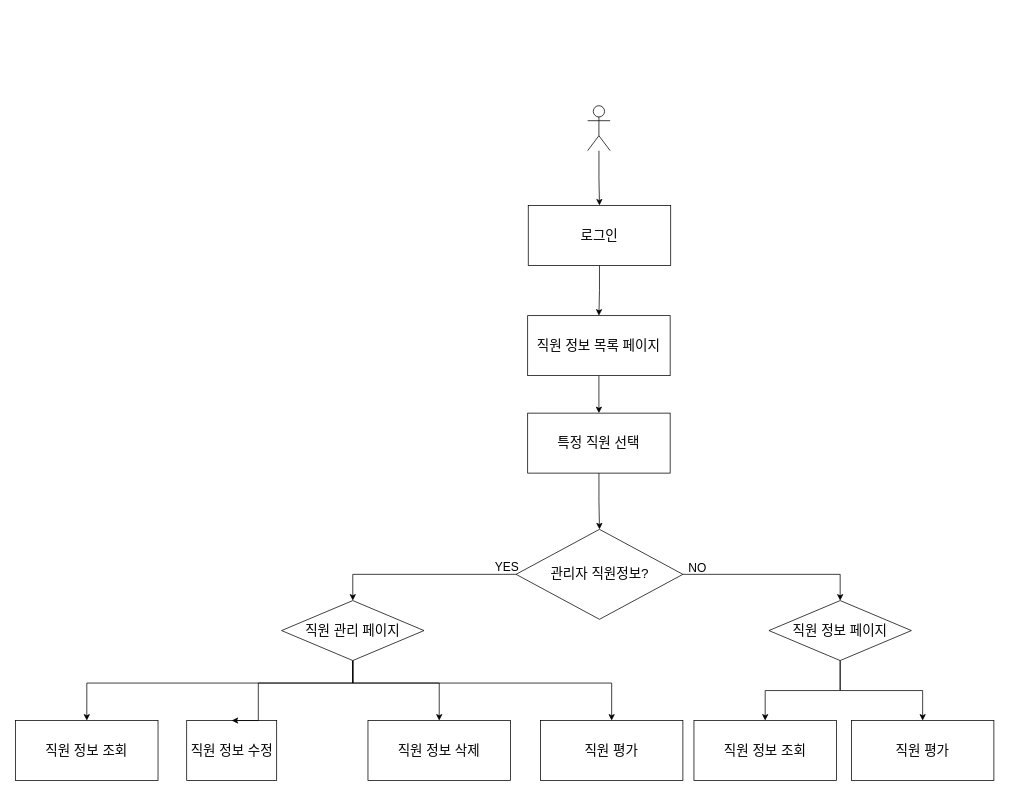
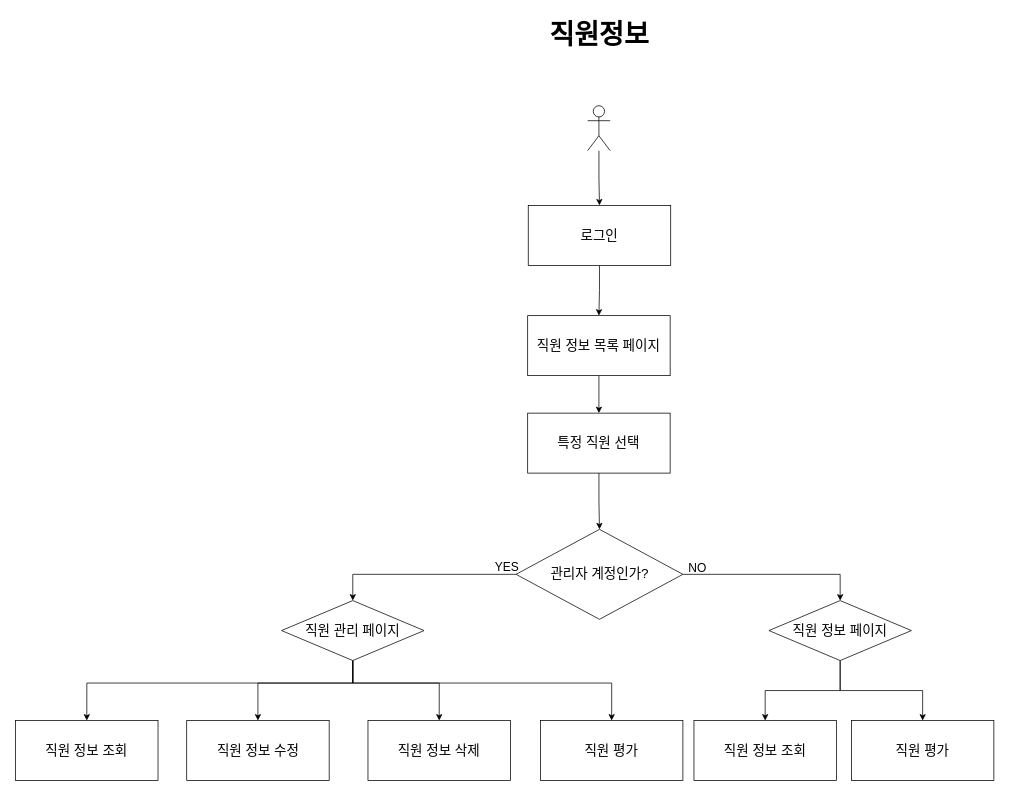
node "직원정보": added
node "관리자 직원정보?": label "관리자 직원정보?" -> "관리자 계정인가?"
node "직원 정보 수정": size 90x60 -> 143x60
